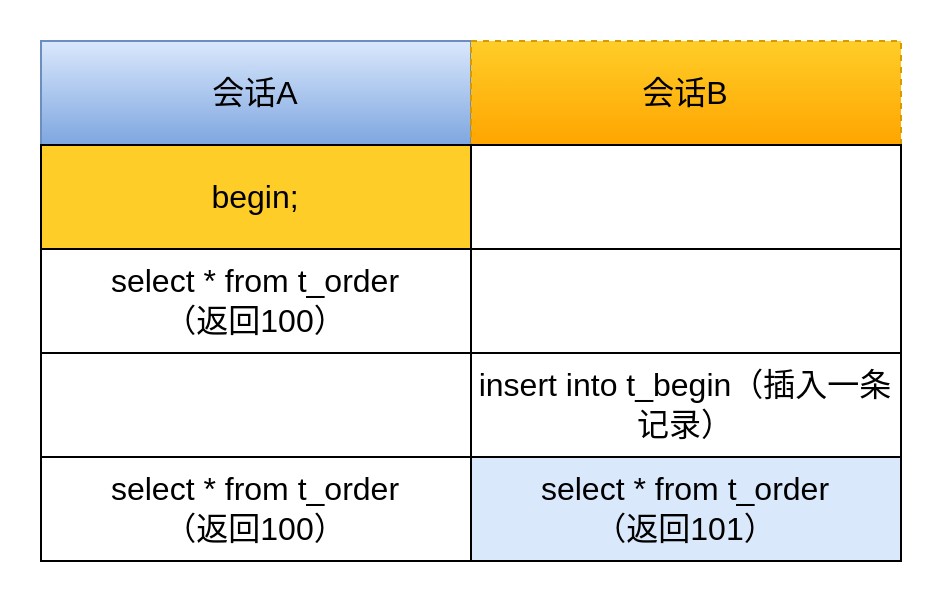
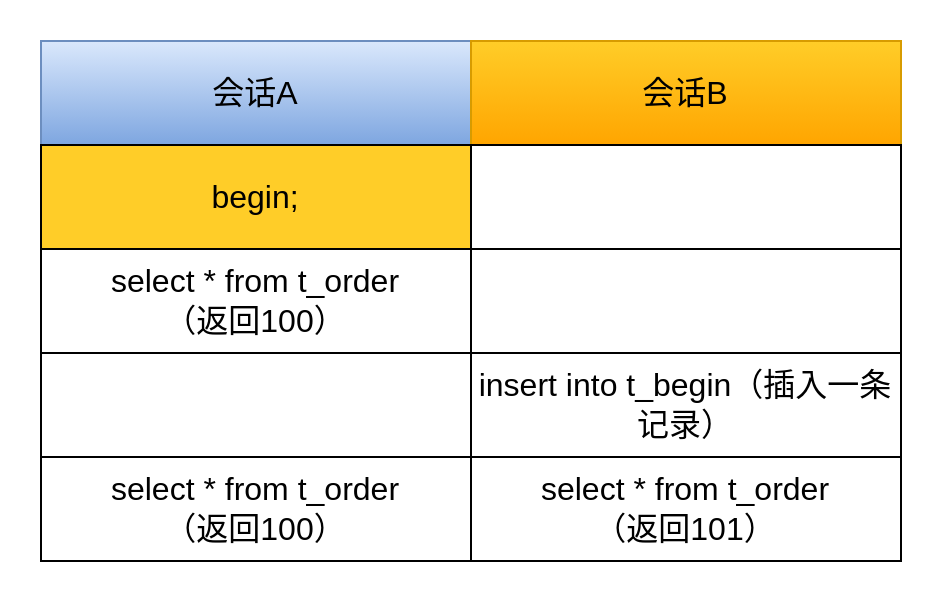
node "会话B": style dashed -> solid
node "select * from t_order（返回101）": fillcolor #dae8fc -> #ffffff
